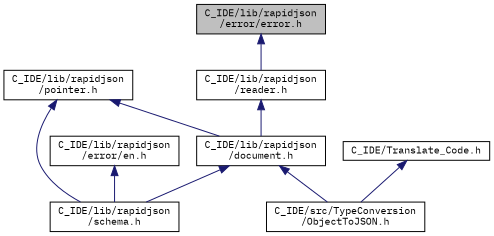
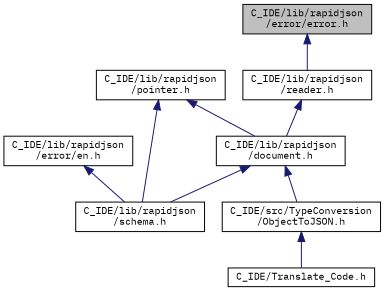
edge "C_IDE/src/TypeConversion /ObjectToJSON.h" -> "C_IDE/Translate_Code.h": reversed
